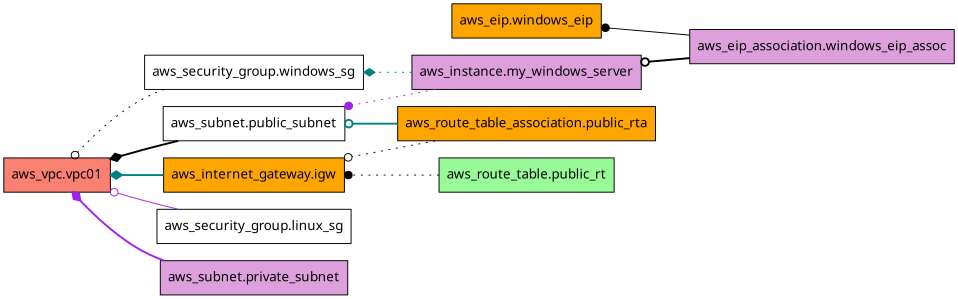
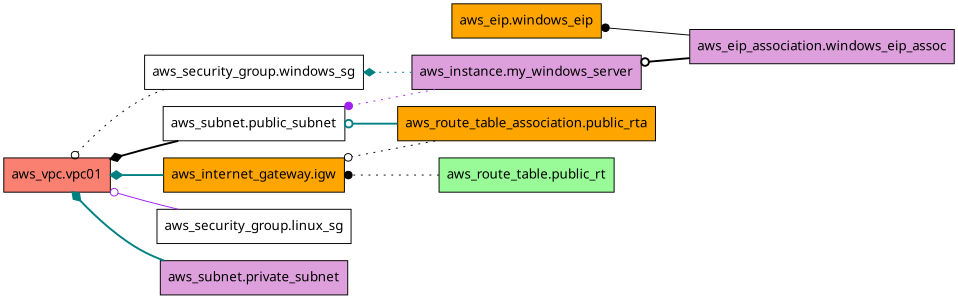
edge "aws_subnet.private_subnet" -> "aws_vpc.vpc01": color purple -> teal
